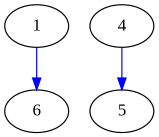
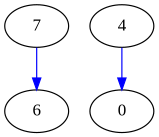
node "1": label "1" -> "7"
node "5": label "5" -> "0"
